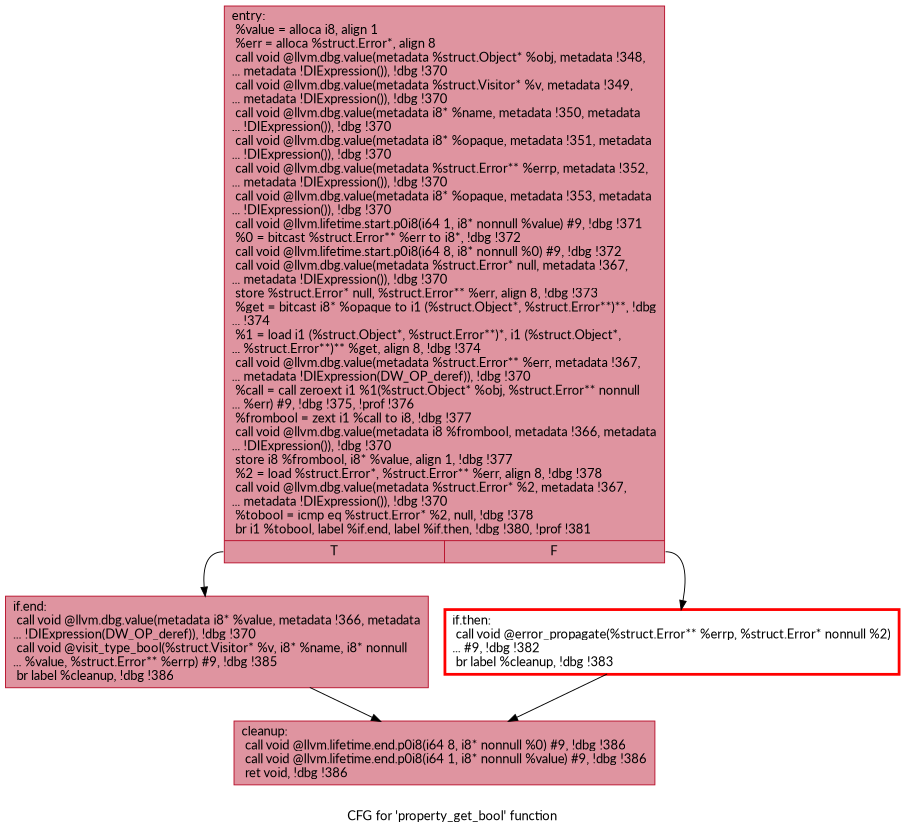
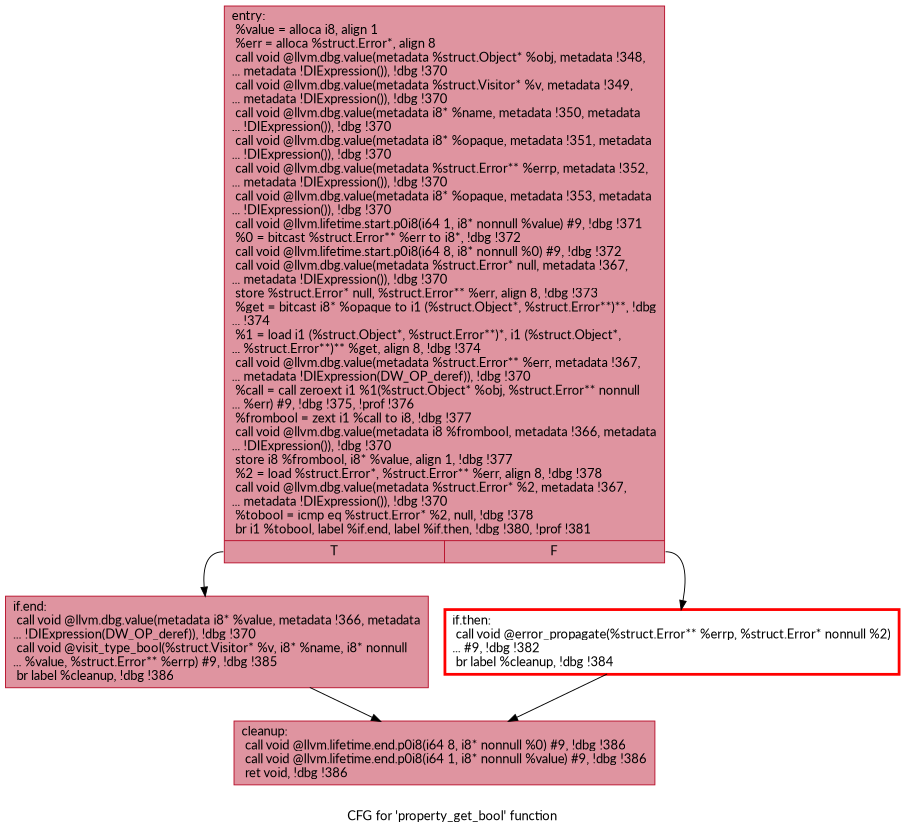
node "if.then:": text "br label %cleanup, !dbg !383" -> "br label %cleanup, !dbg !384"
